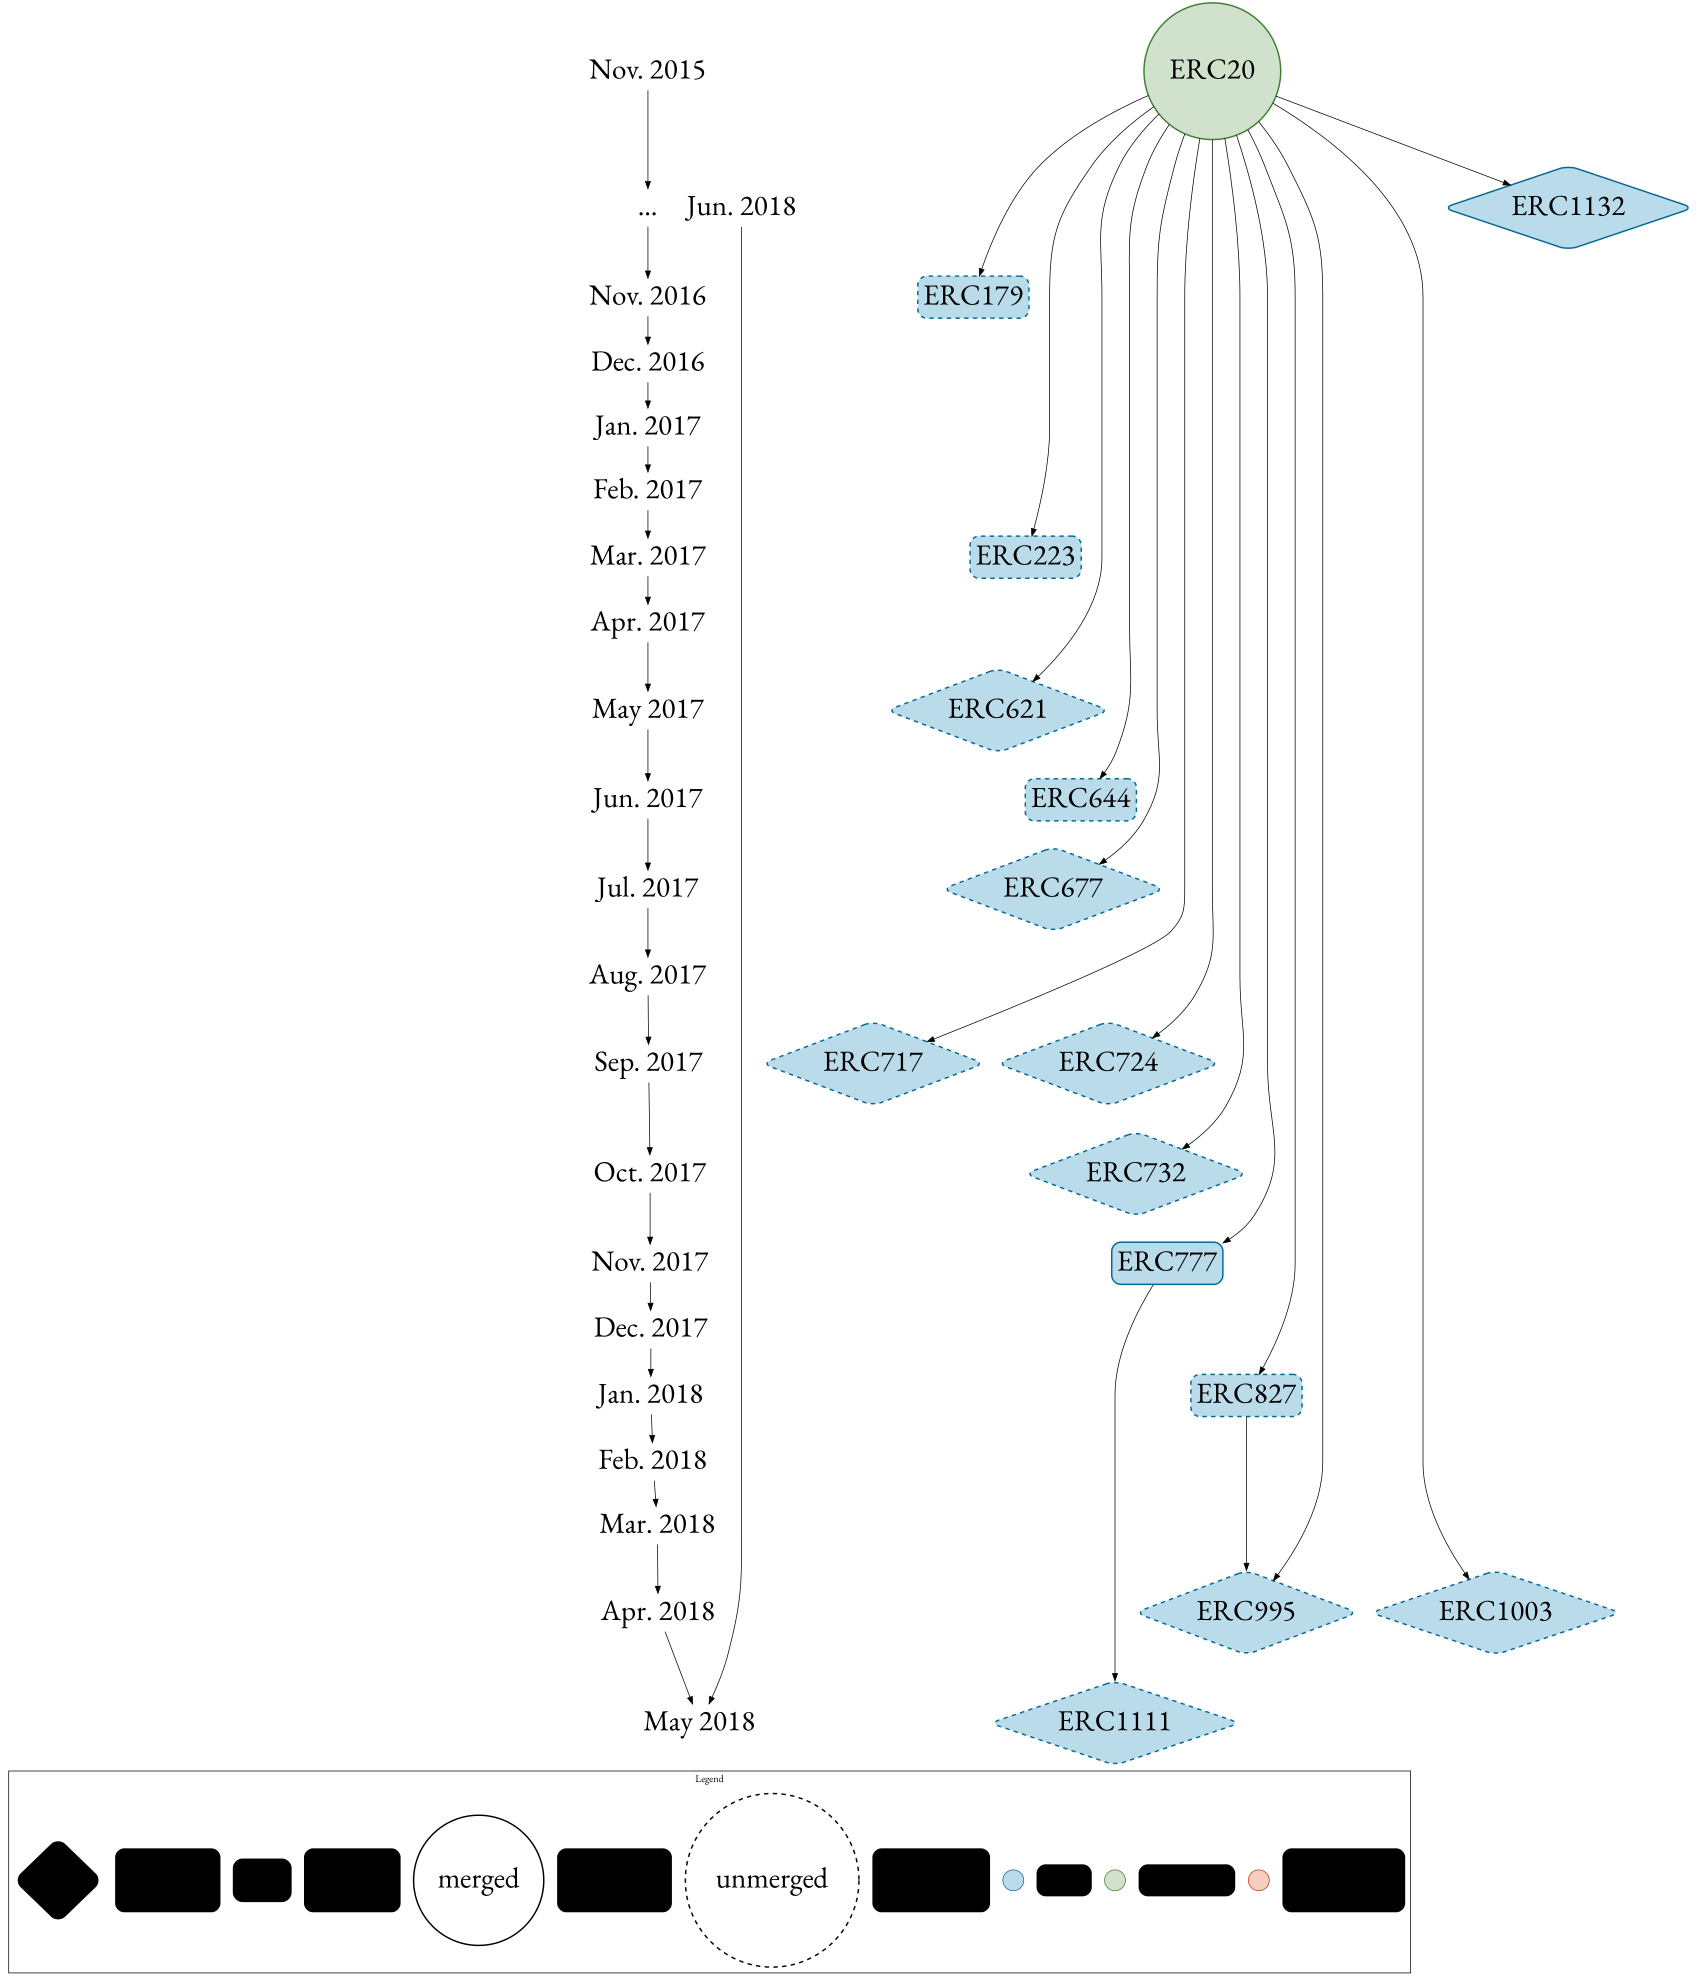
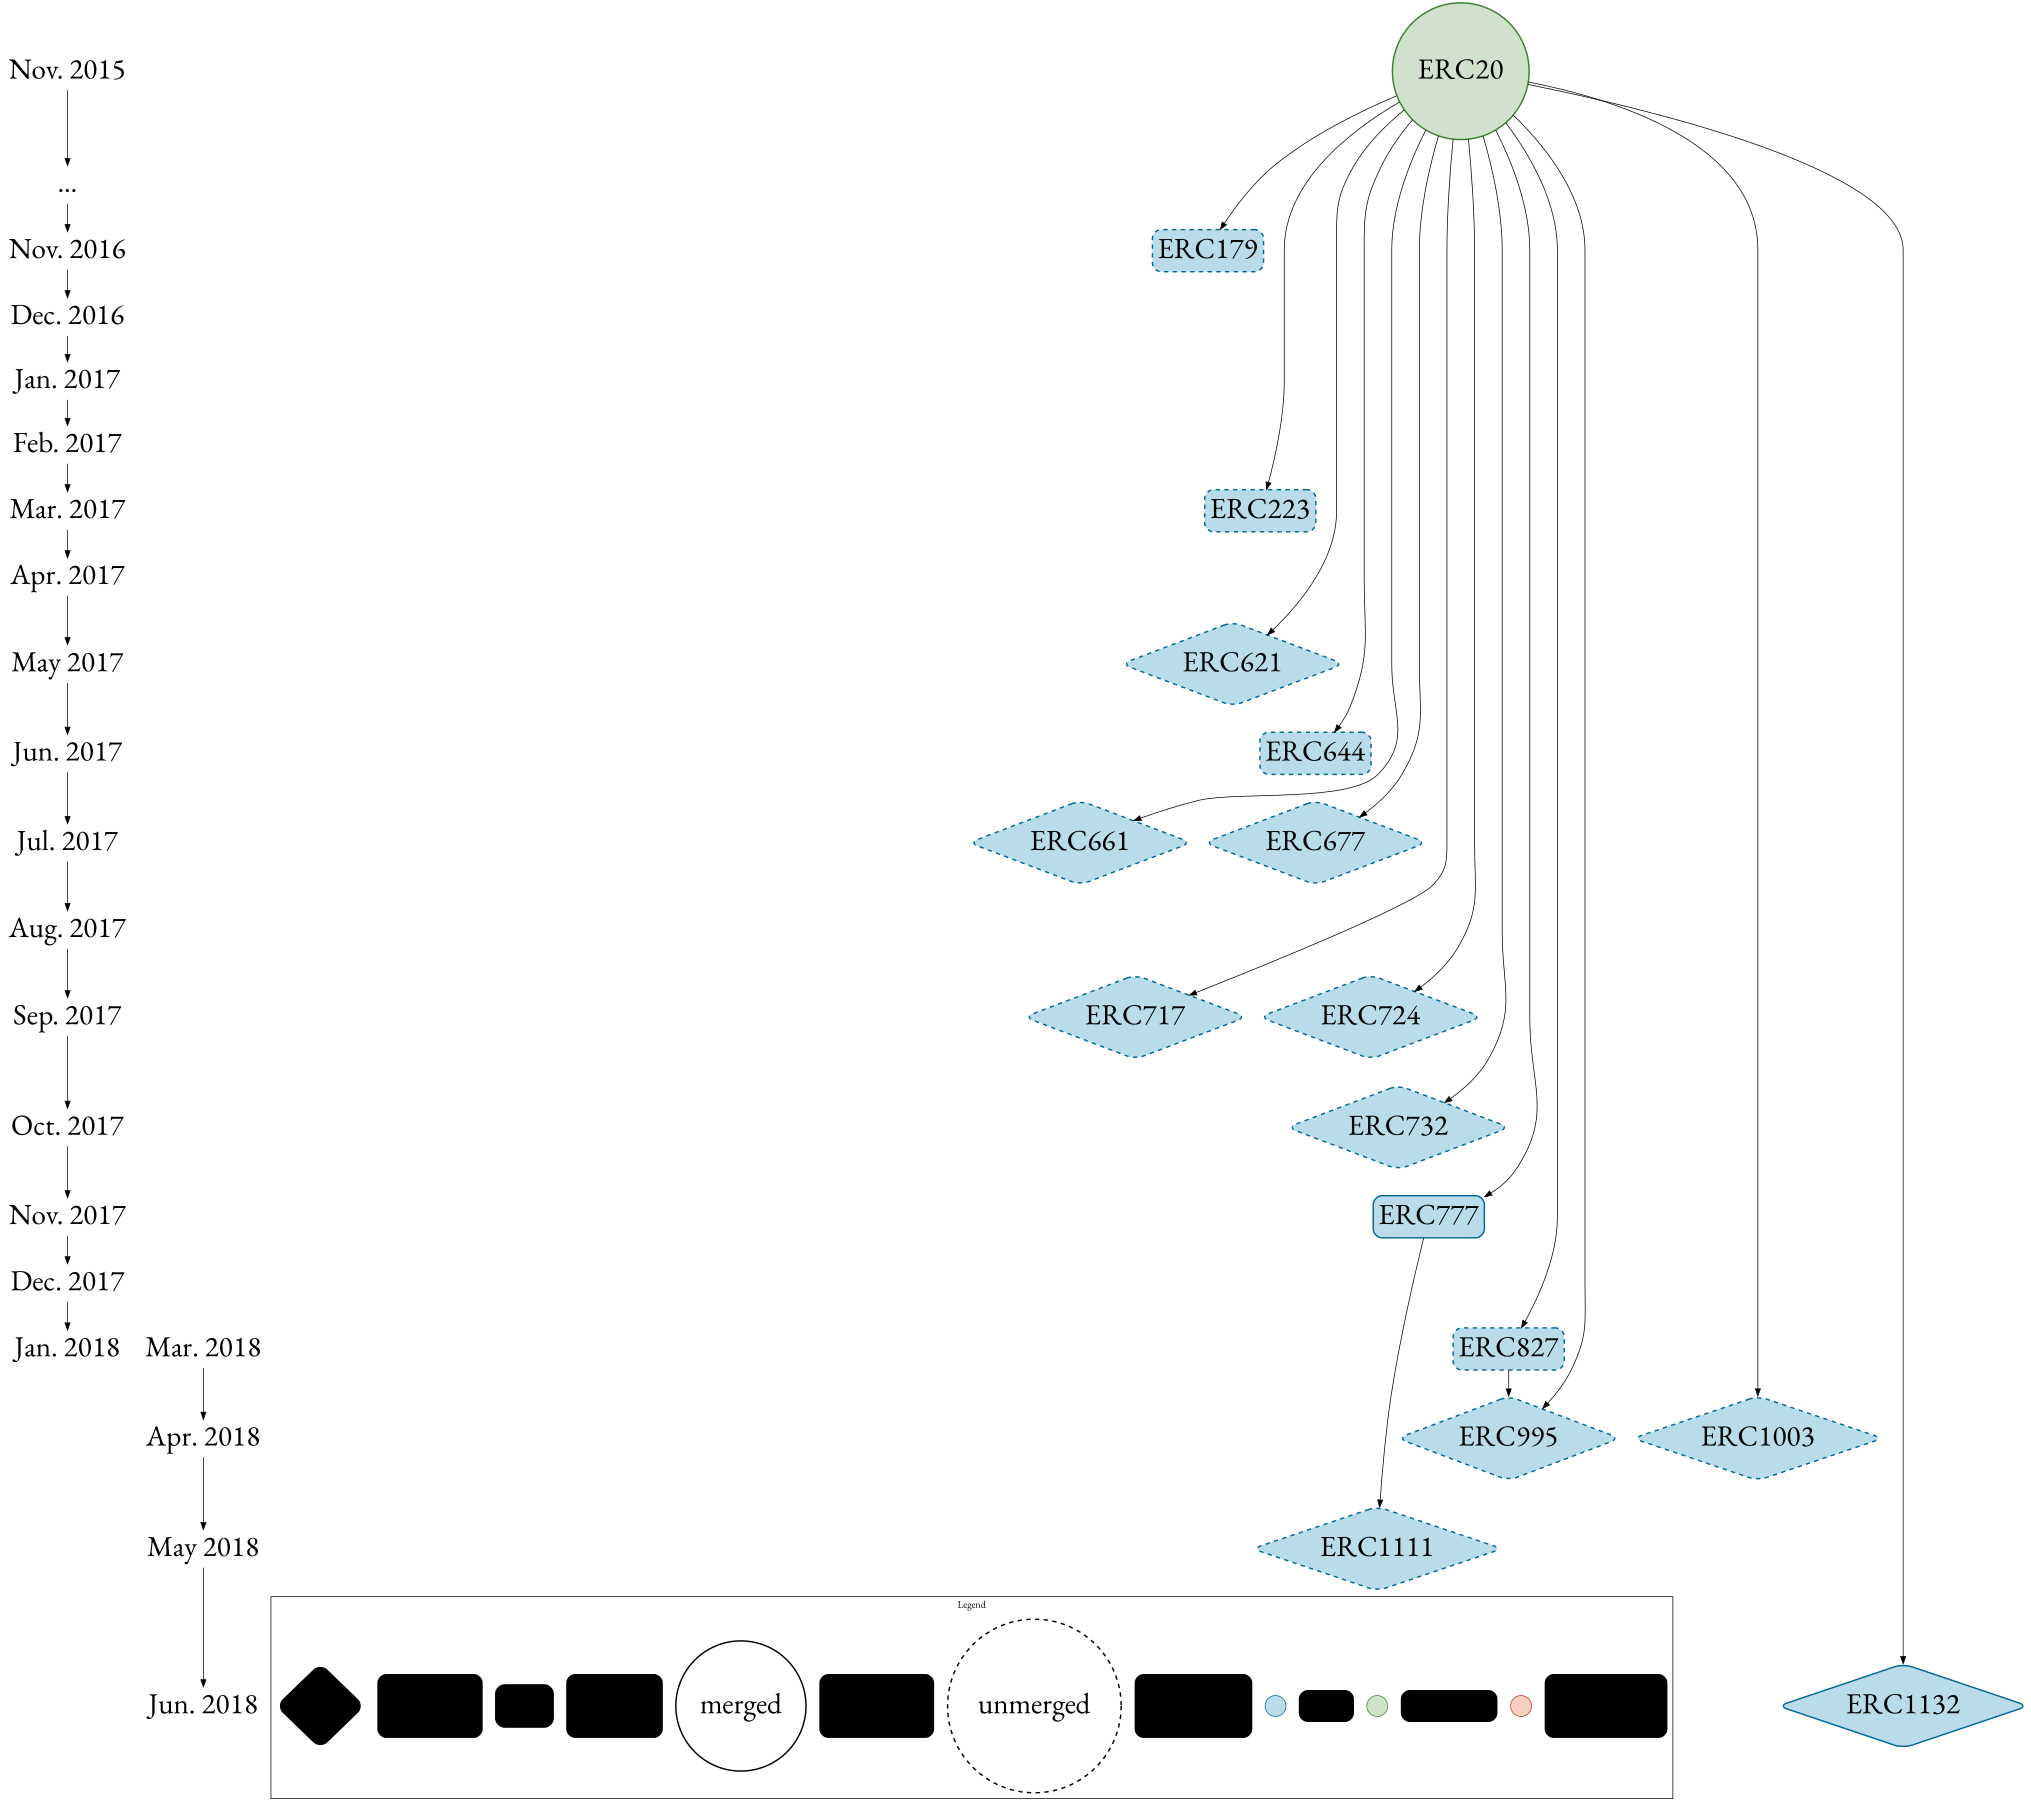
node "ERC661": added
edge "Jun. 2018" -> "May 2018": reversed
node "Feb. 2018": removed
